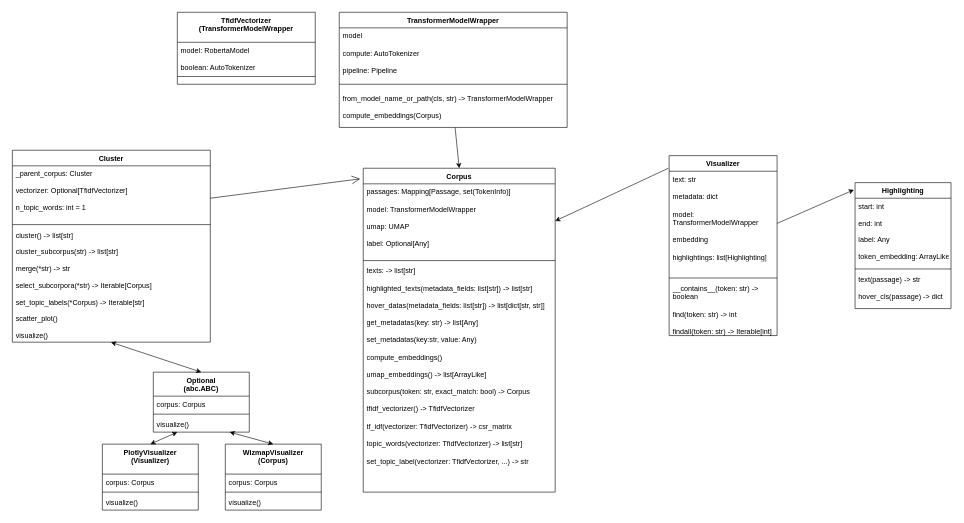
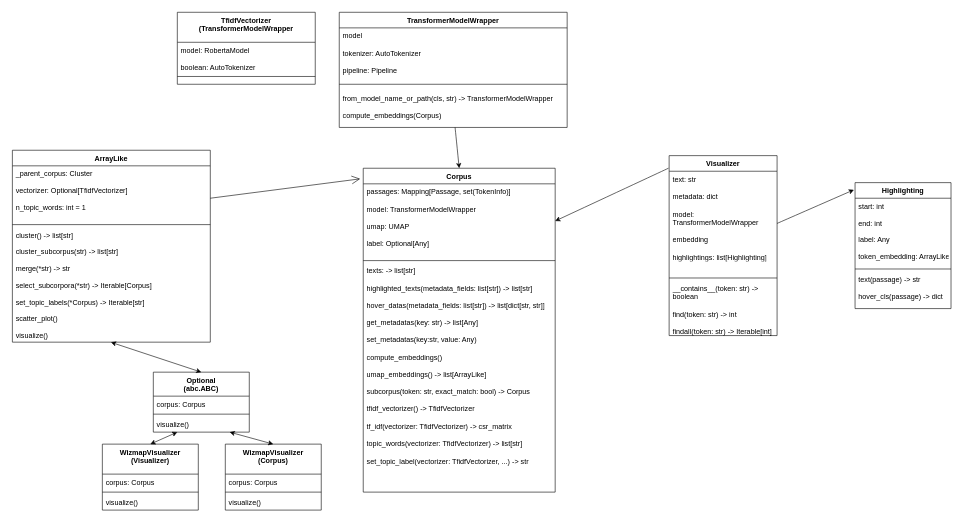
node "model compute: AutoTokenizer pipeline: Pipeline": label "model compute: AutoTokenizer pipeline: Pipeline" -> "model tokenizer: AutoTokenizer pipeline: Pipeline"
node "Cluster": label "Cluster" -> "ArrayLike"
node "PlotlyVisualizer (Visualizer)": label "PlotlyVisualizer (Visualizer)" -> "WizmapVisualizer (Visualizer)"
